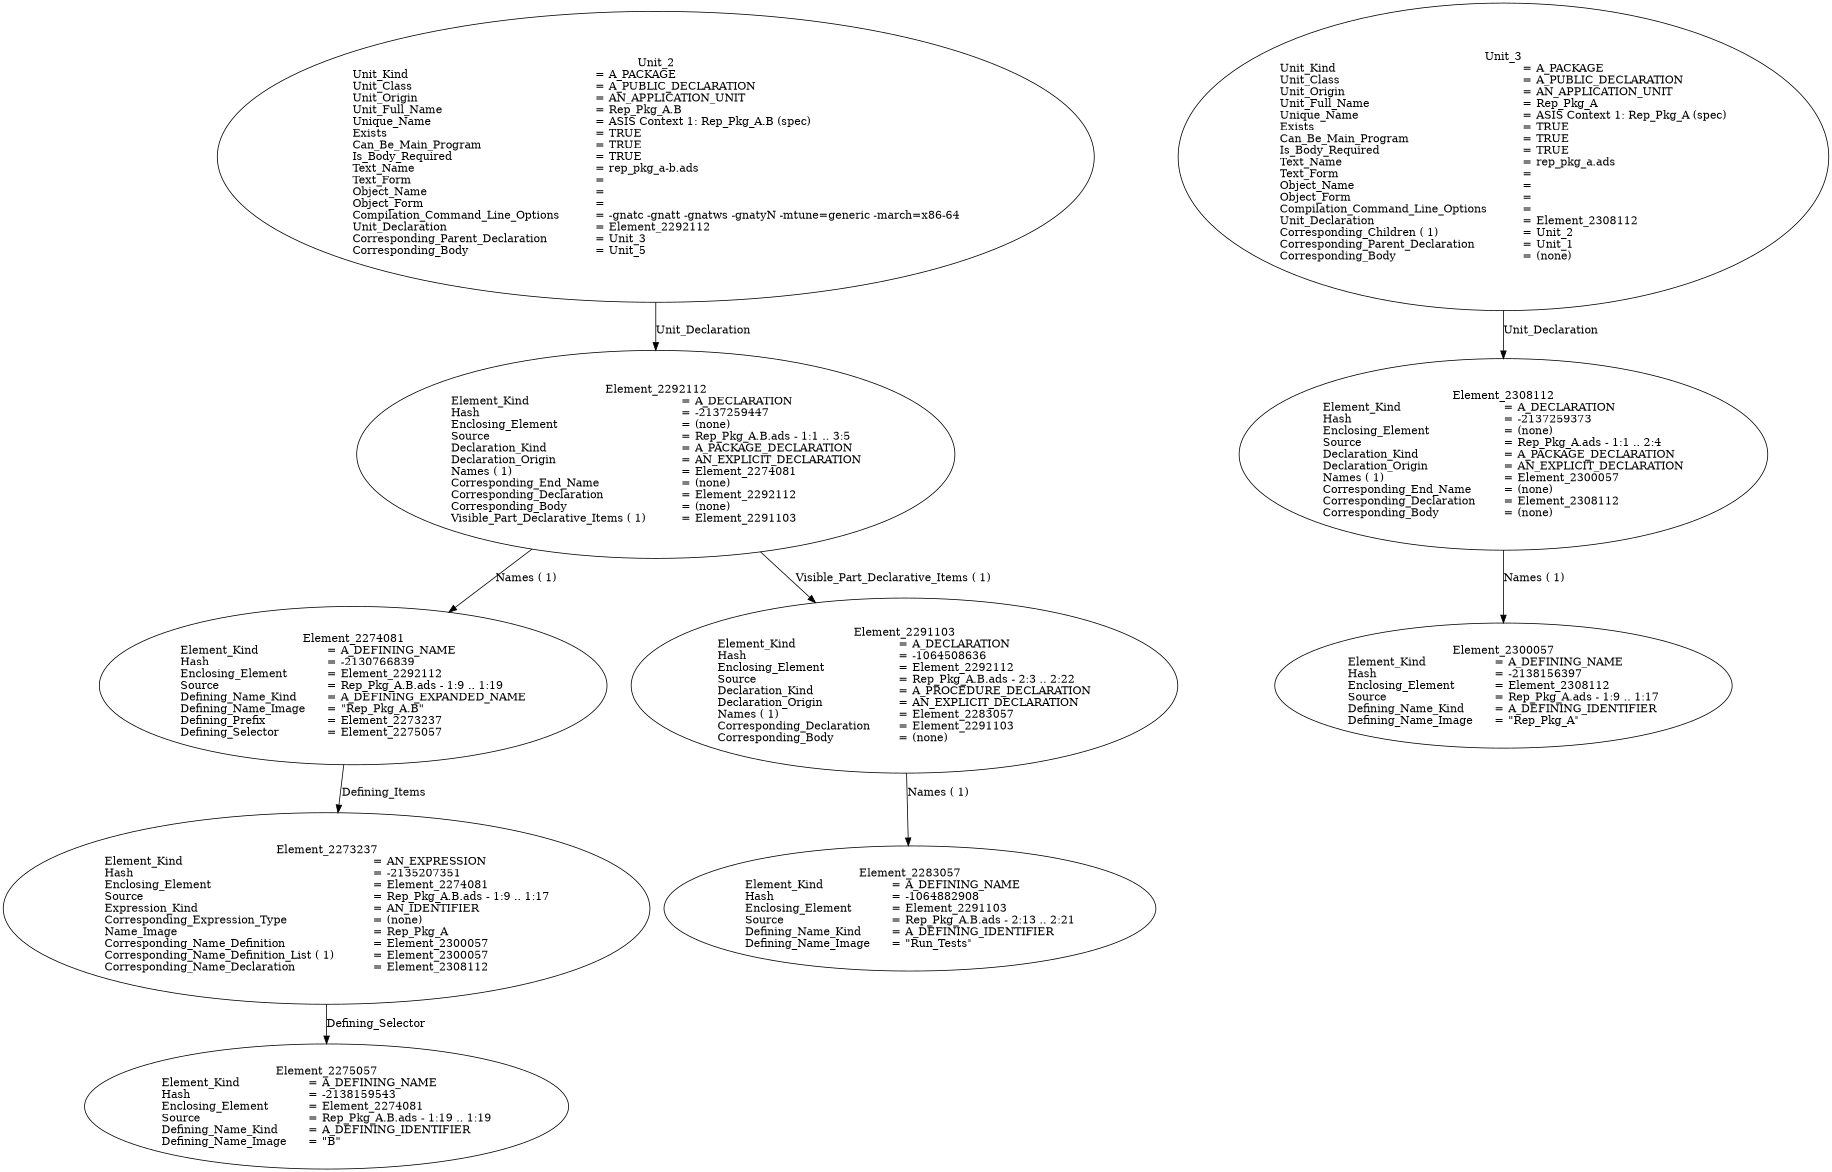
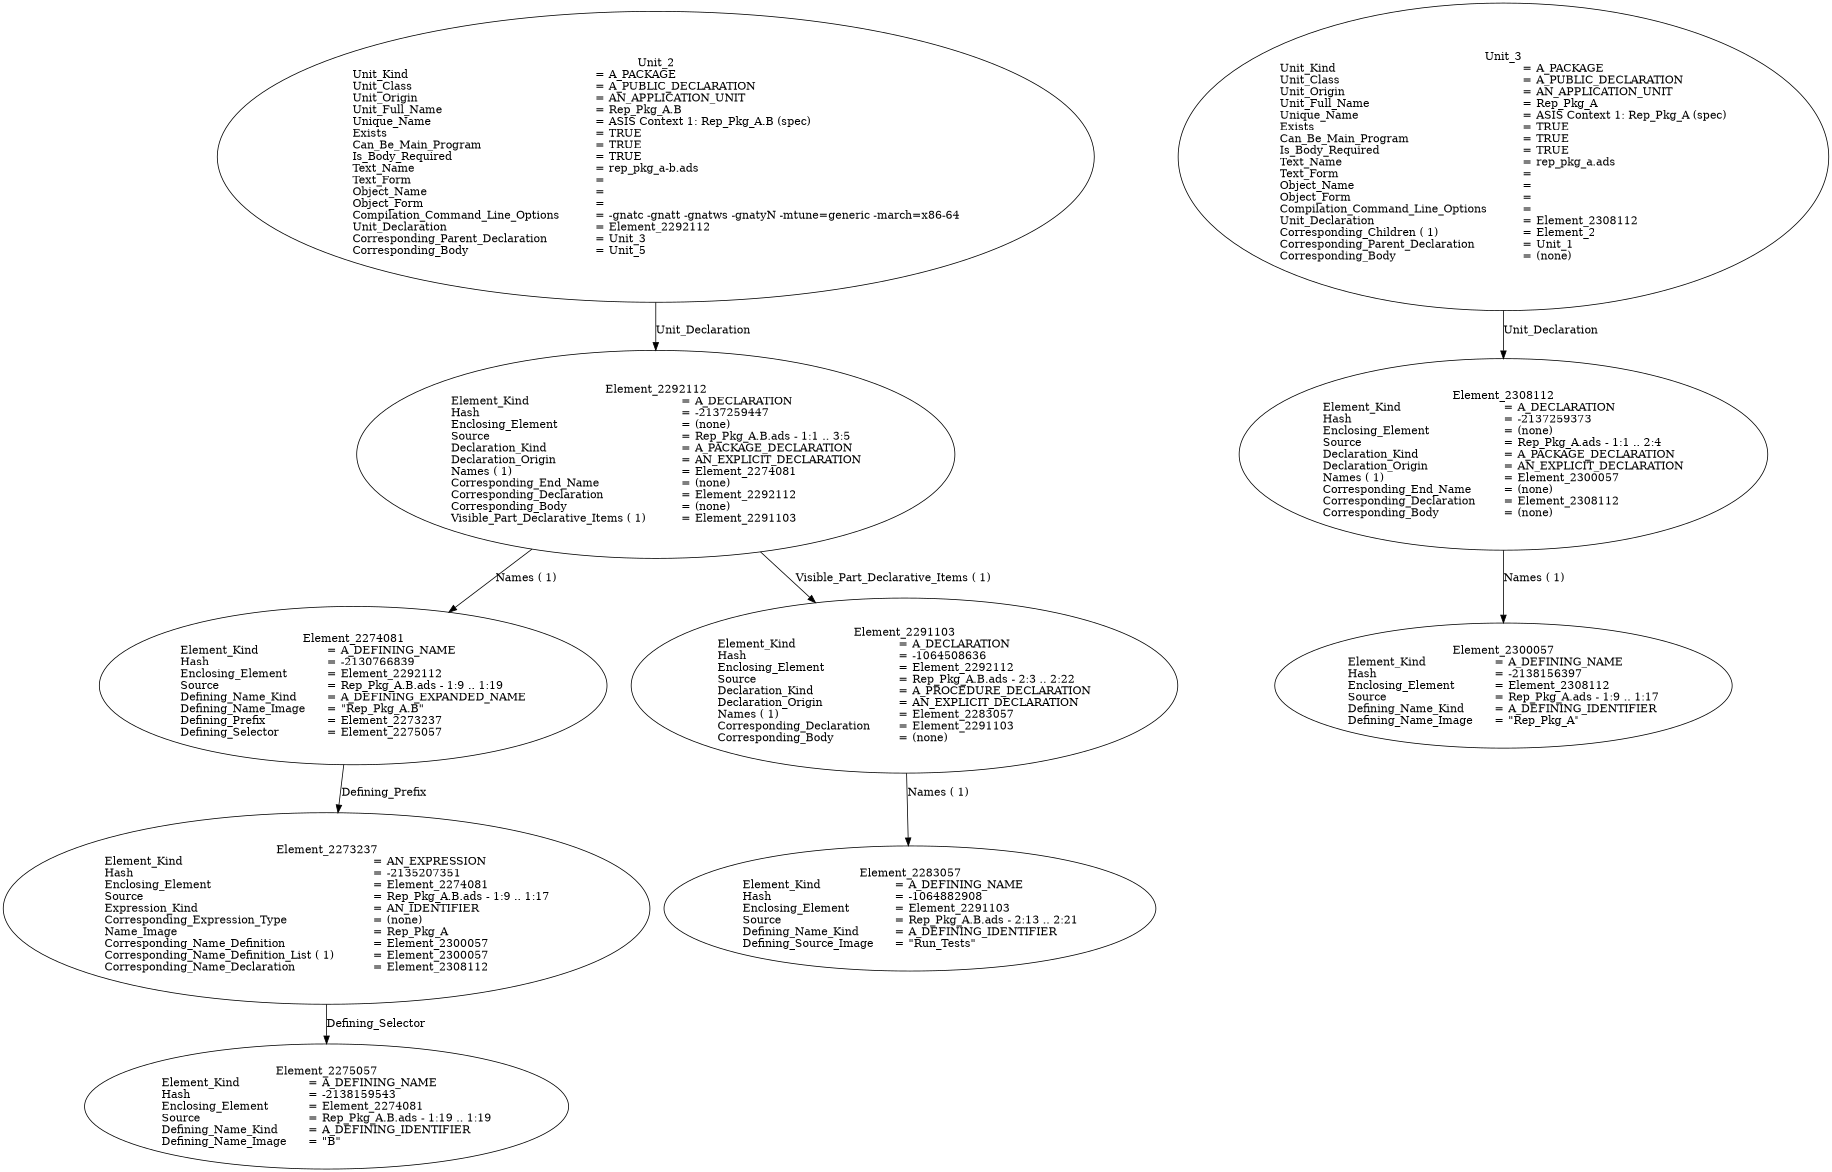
node "Unit_3": text "Unit_2" -> "Element_2"
edge "Element_2274081" -> "Element_2273237": label "Defining_Items" -> "Defining_Prefix"
node "Element_2283057": text "Defining_Name_Image" -> "Defining_Source_Image"
